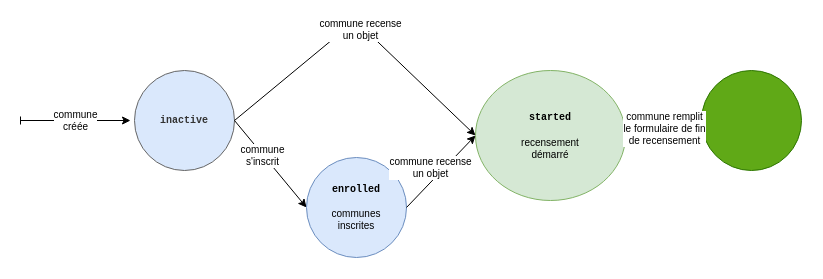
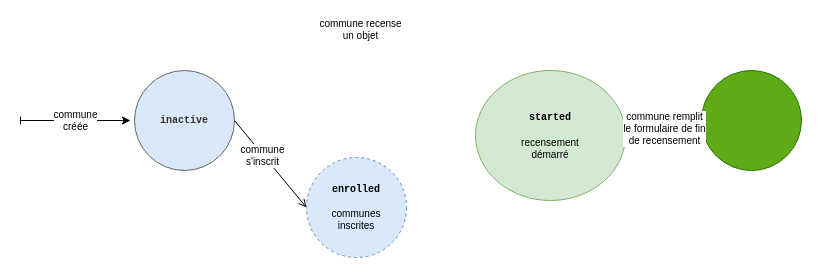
edge "inactive" -> "started recensement démarré": removed
edge "enrolledcommunes inscrites" -> "started recensement démarré": removed, label "commune recense un objet"
edge "inactive" -> "enrolledcommunes inscrites": arrowhead classic -> open
node "enrolledcommunes inscrites": style solid -> dashed
